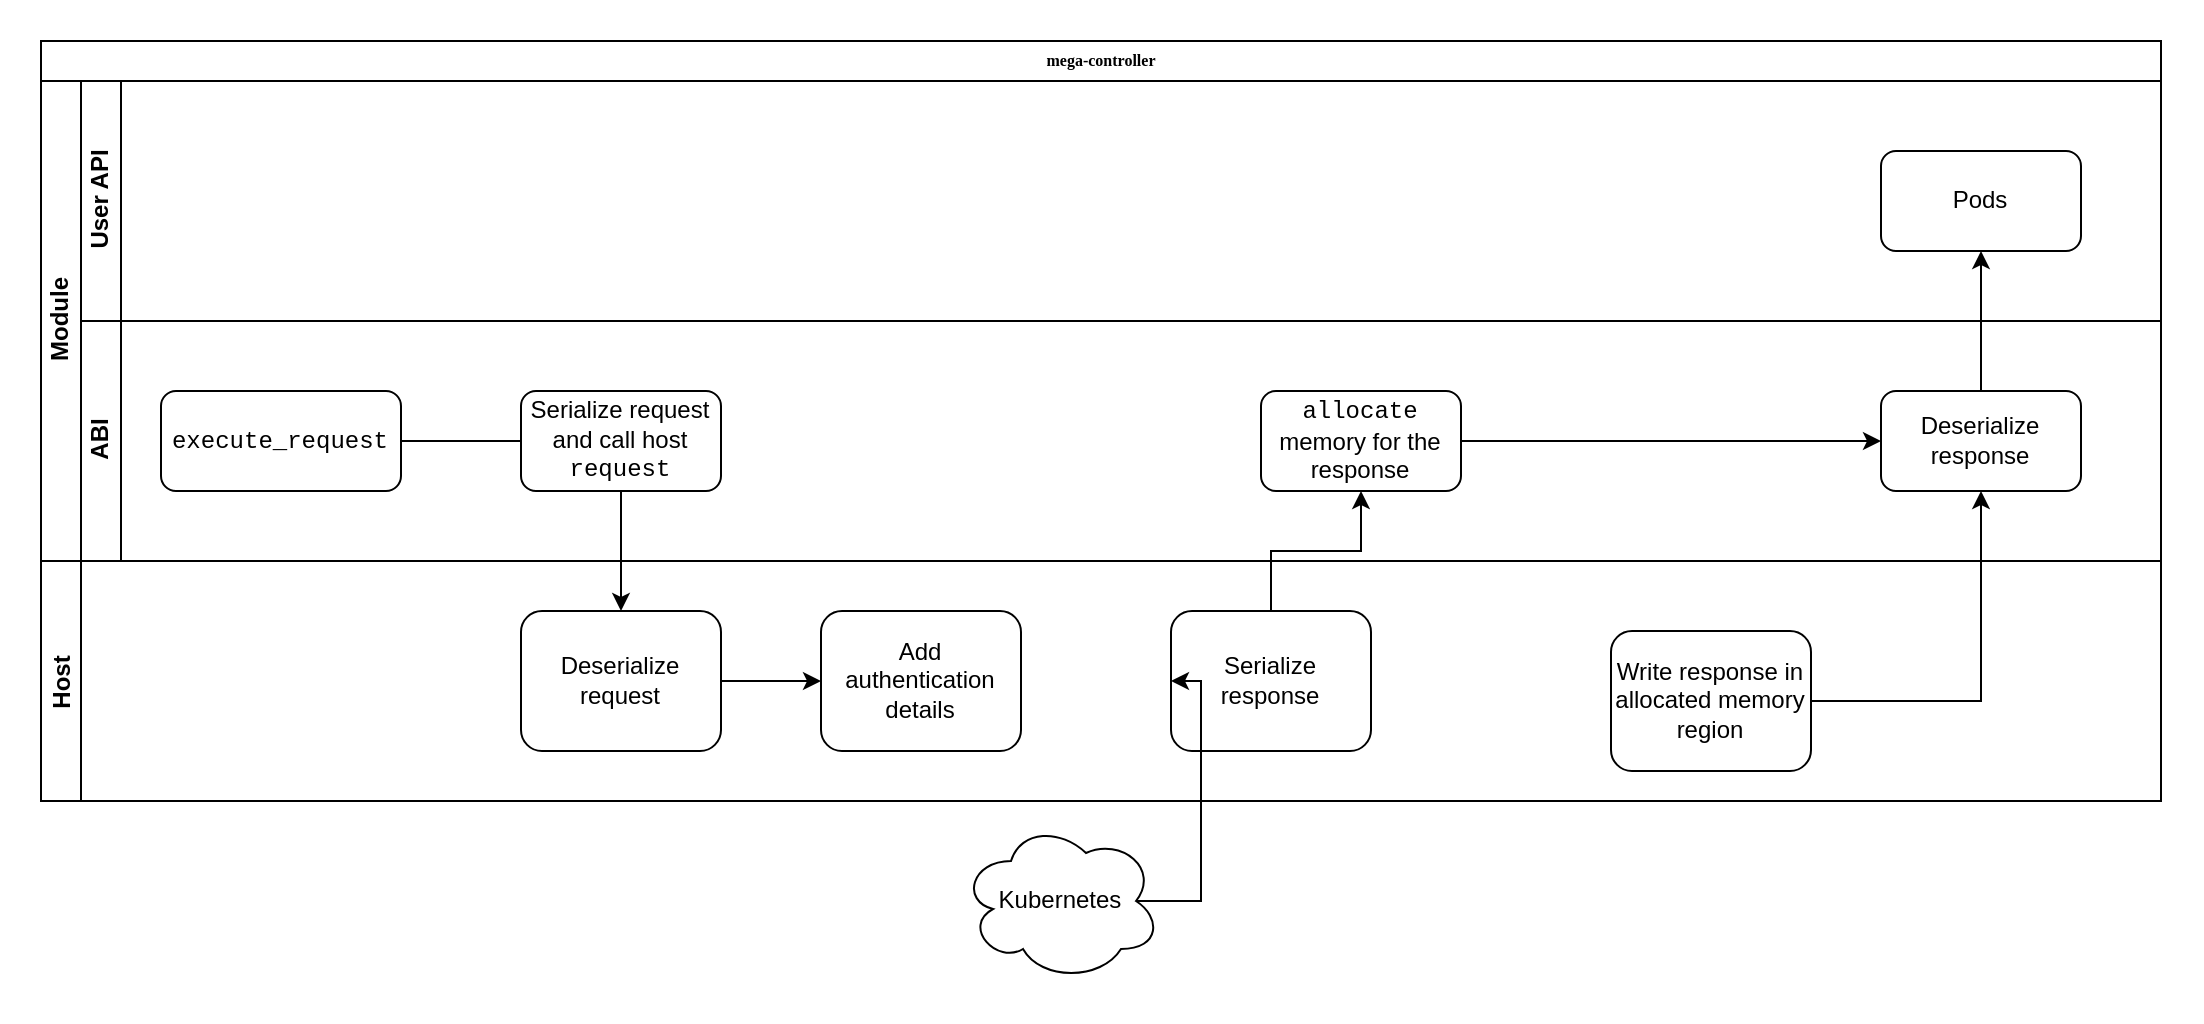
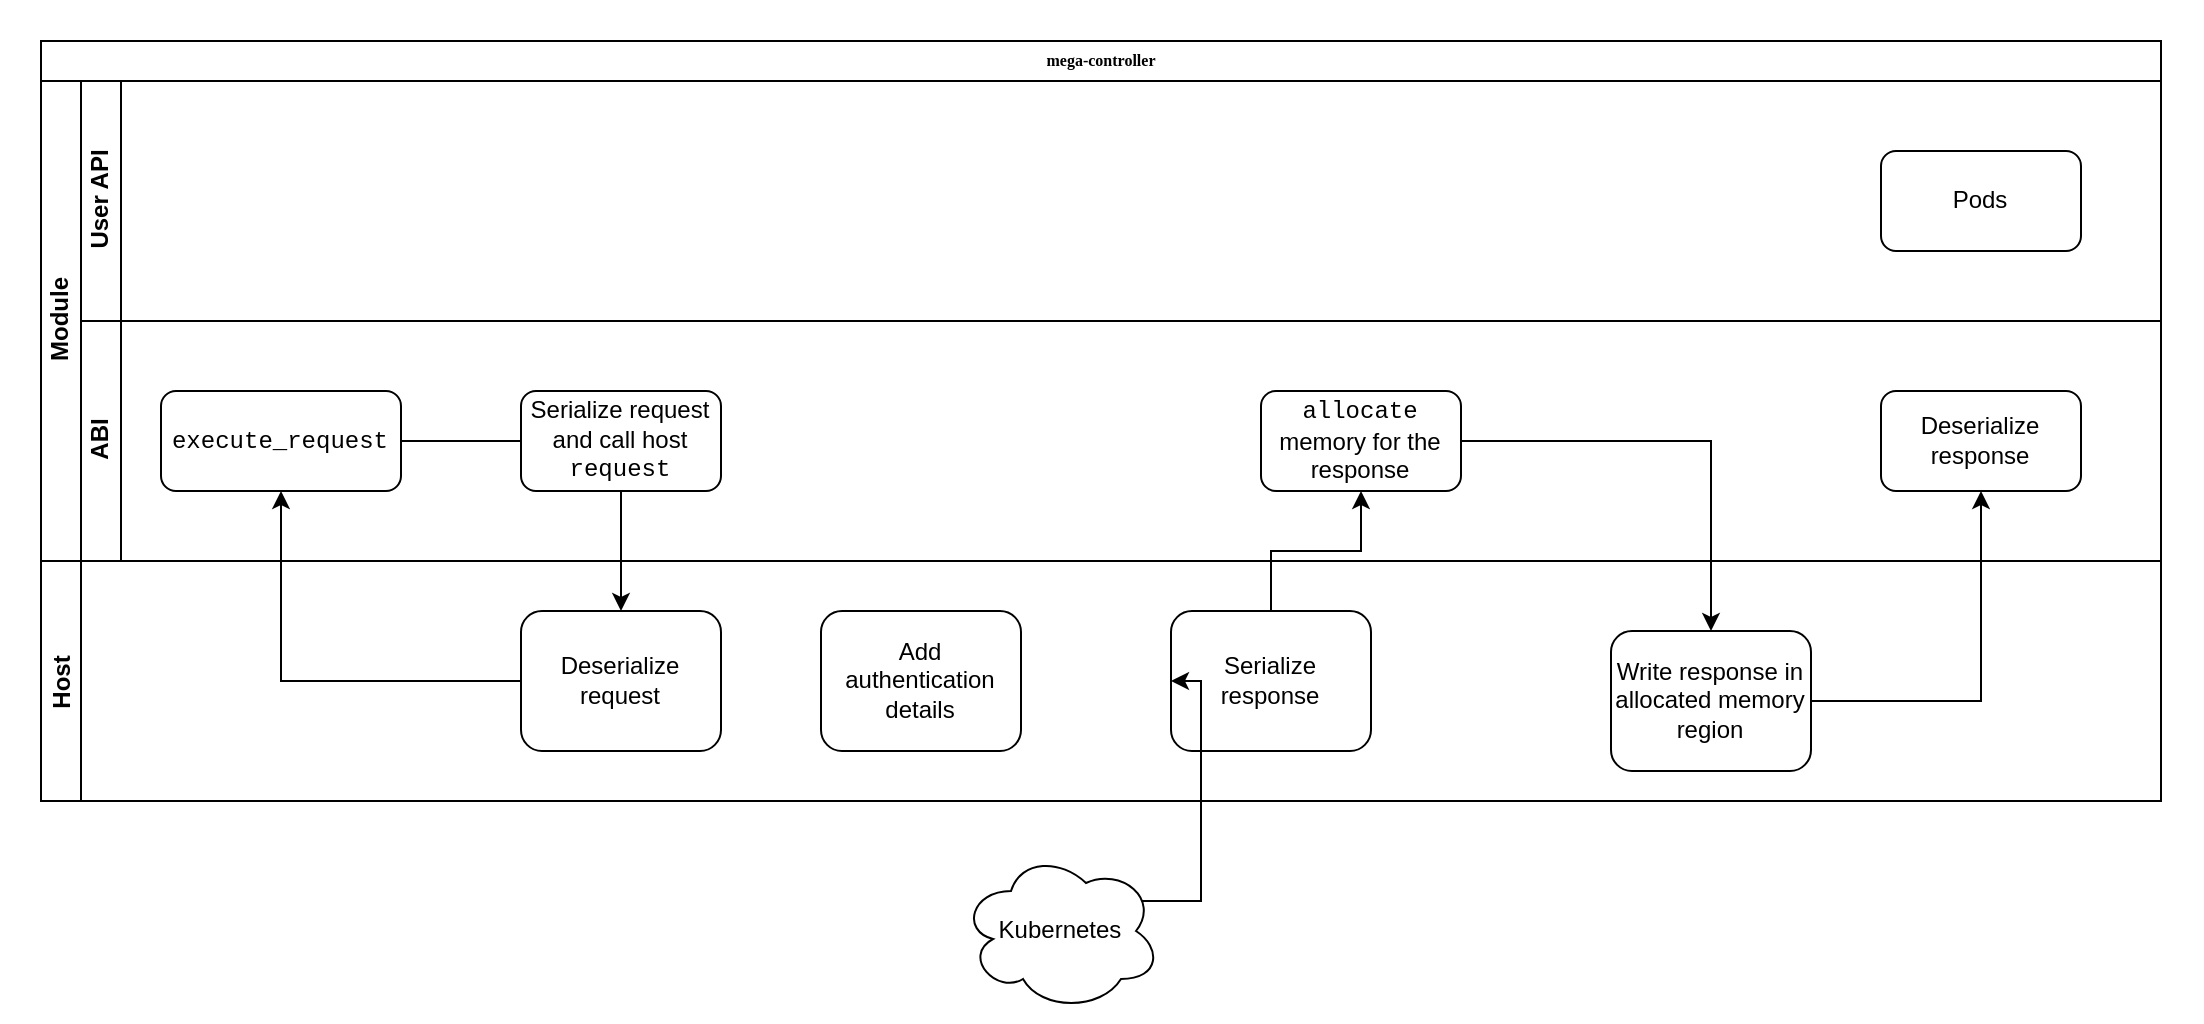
edge "Deserialize response" -> "Pods": removed
edge "allocate memory for the response" -> "Deserialize response": now "allocate memory for the response" -> "Write response in allocated memory region"
edge "Deserialize request" -> "Add authentication details": now "Deserialize request" -> "execute_request"
node "Kubernetes": moved (1061, 901) -> (1061, 931)
